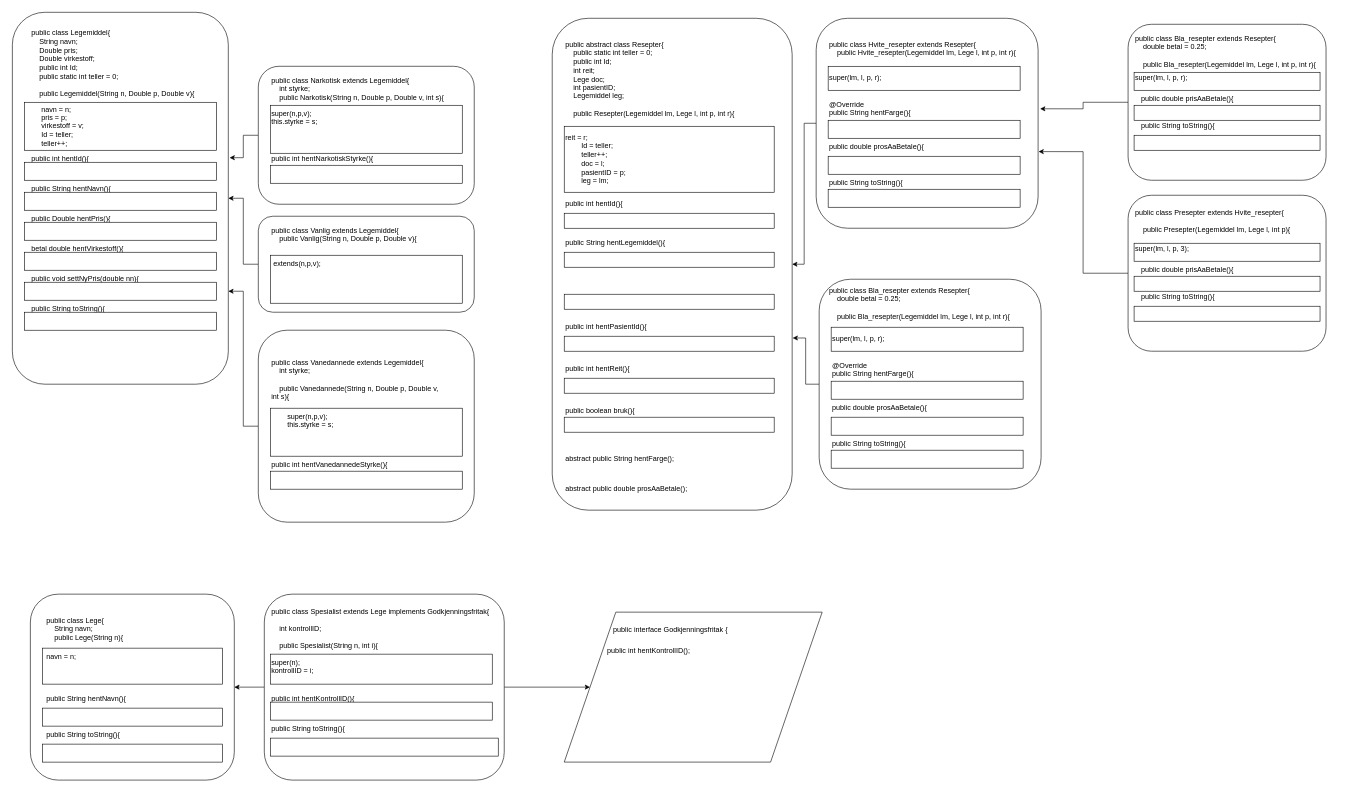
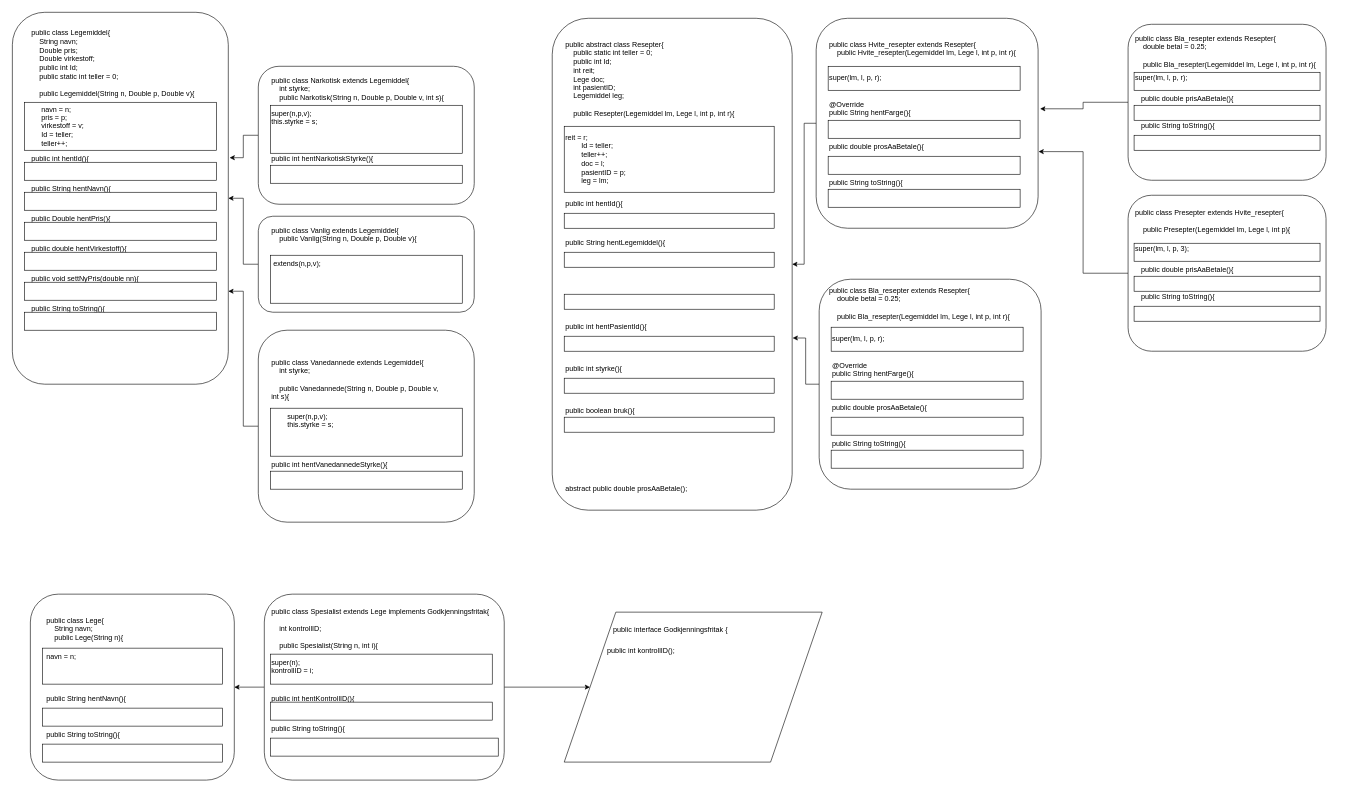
node "betal double hentVirkestoff(){": label "betal double hentVirkestoff(){" -> "public double hentVirkestoff(){"
node "public int hentReit(){": label "public int hentReit(){" -> "public int styrke(){"
node "abstract public String hentFarge();": removed
node "public int hentKontrollID();": label "public int hentKontrollID();" -> "public int kontrollID();"
